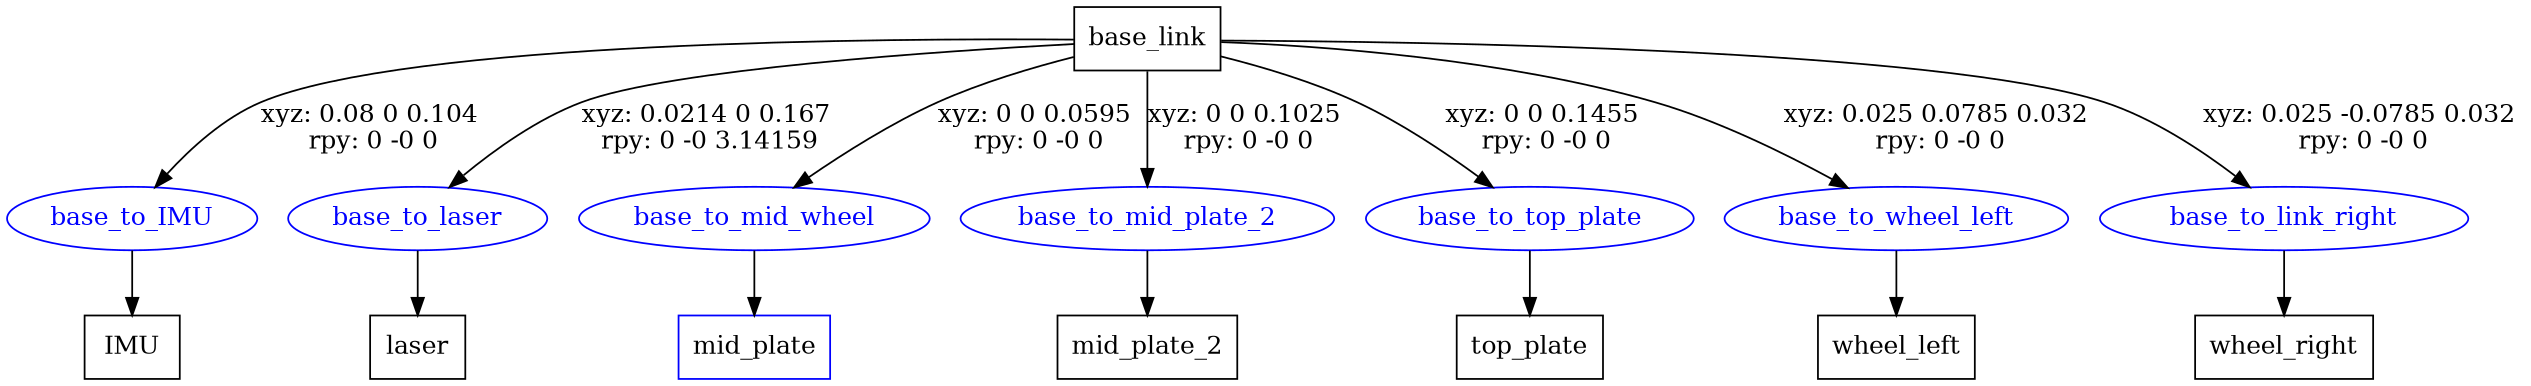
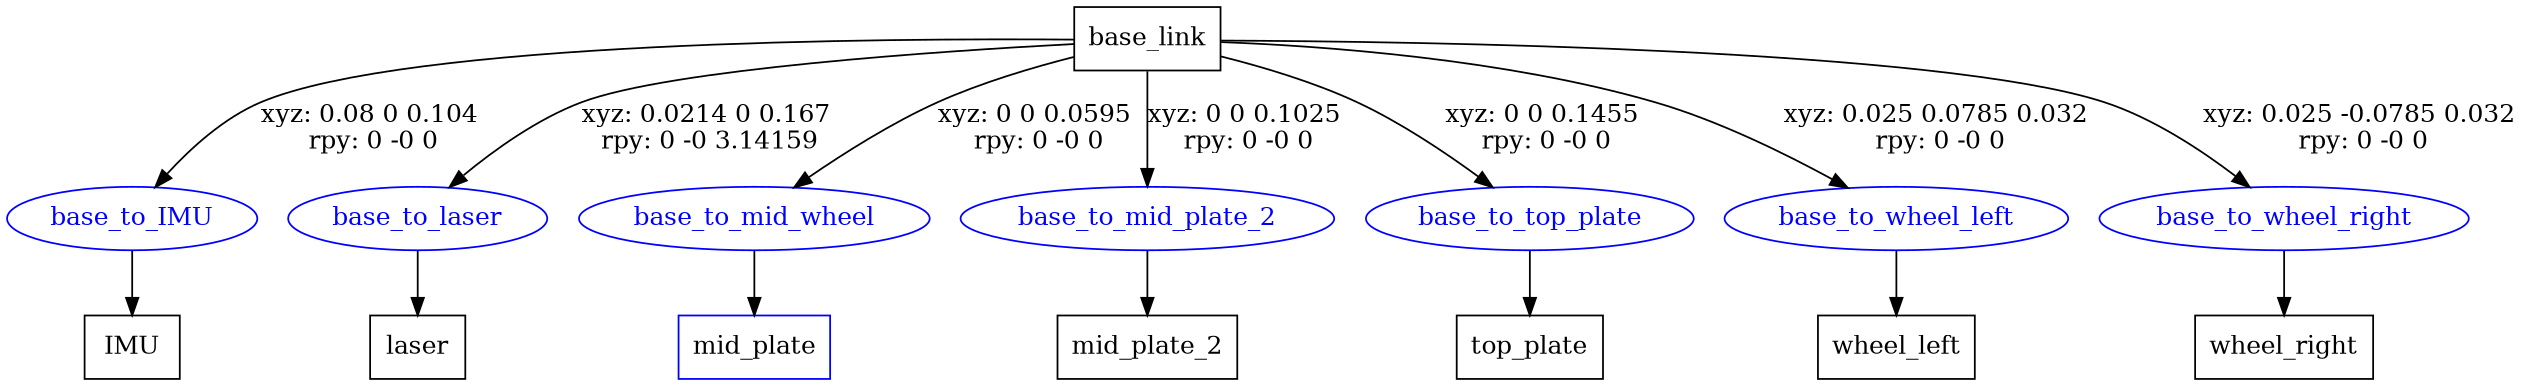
node "base_to_link_right": label "base_to_link_right" -> "base_to_wheel_right"
